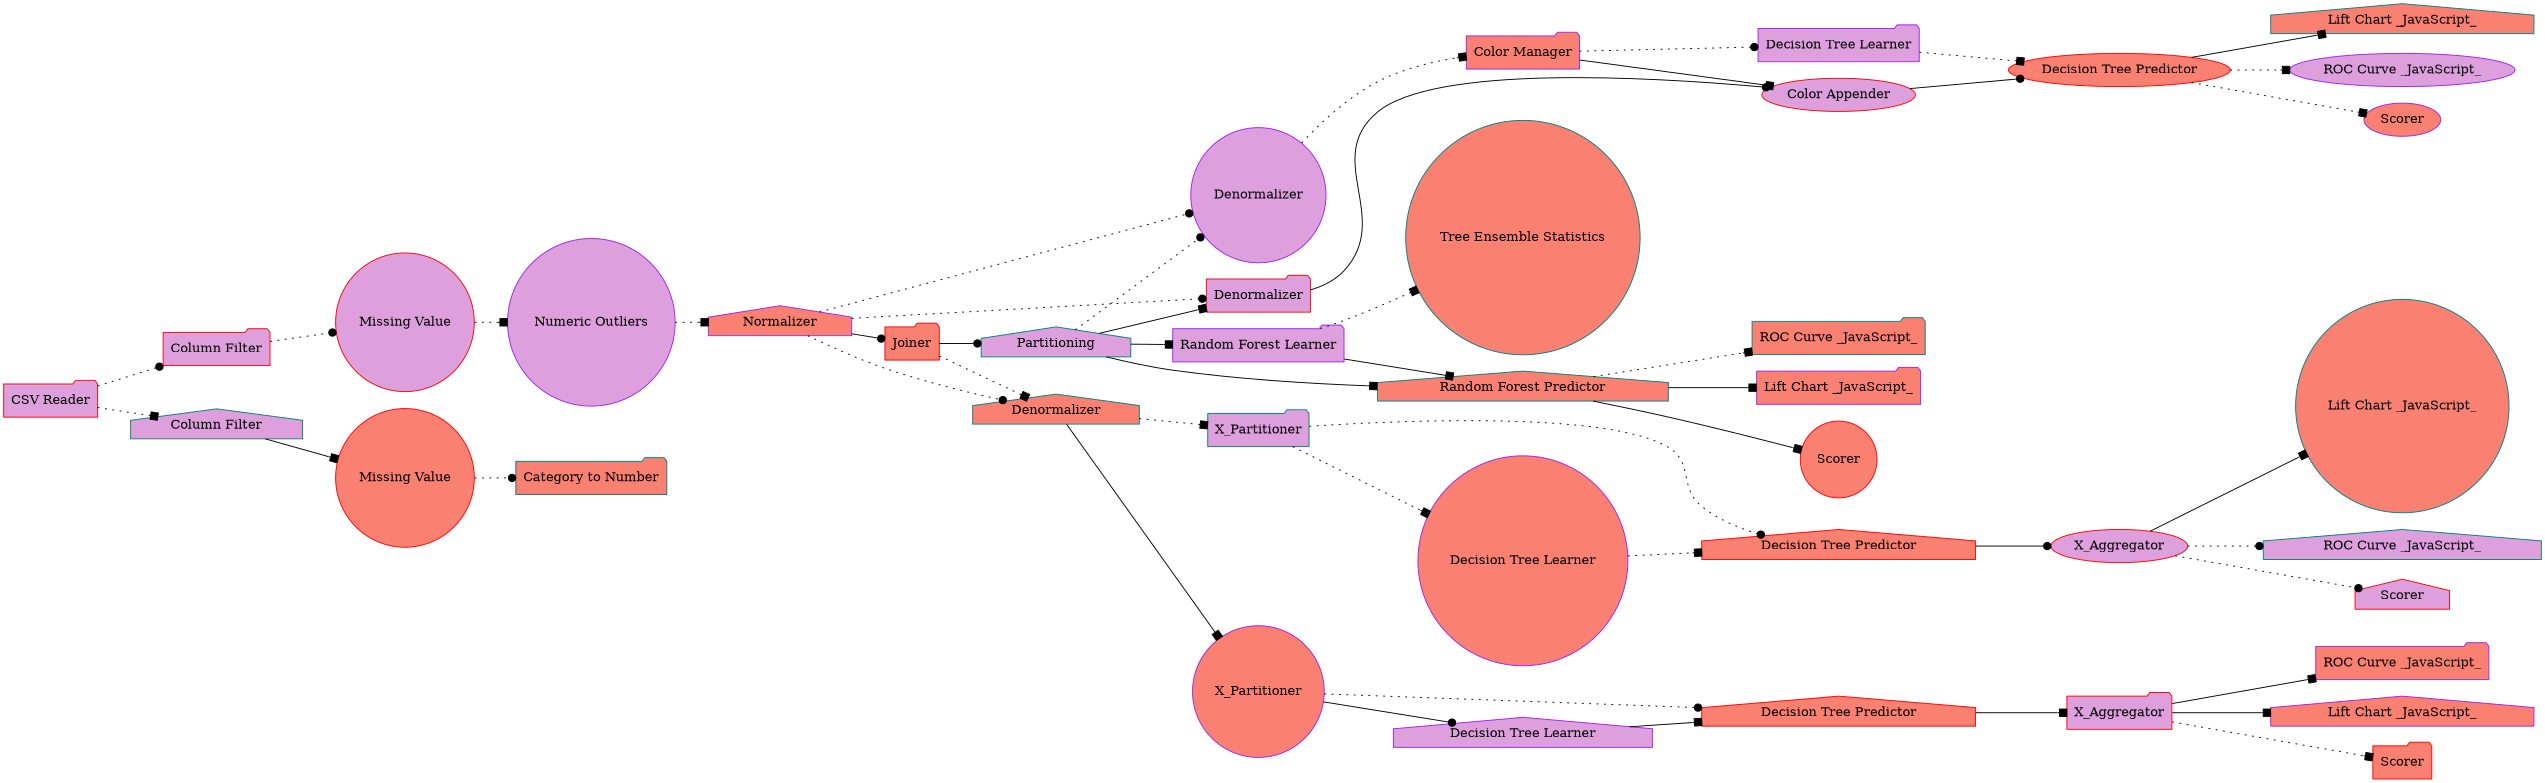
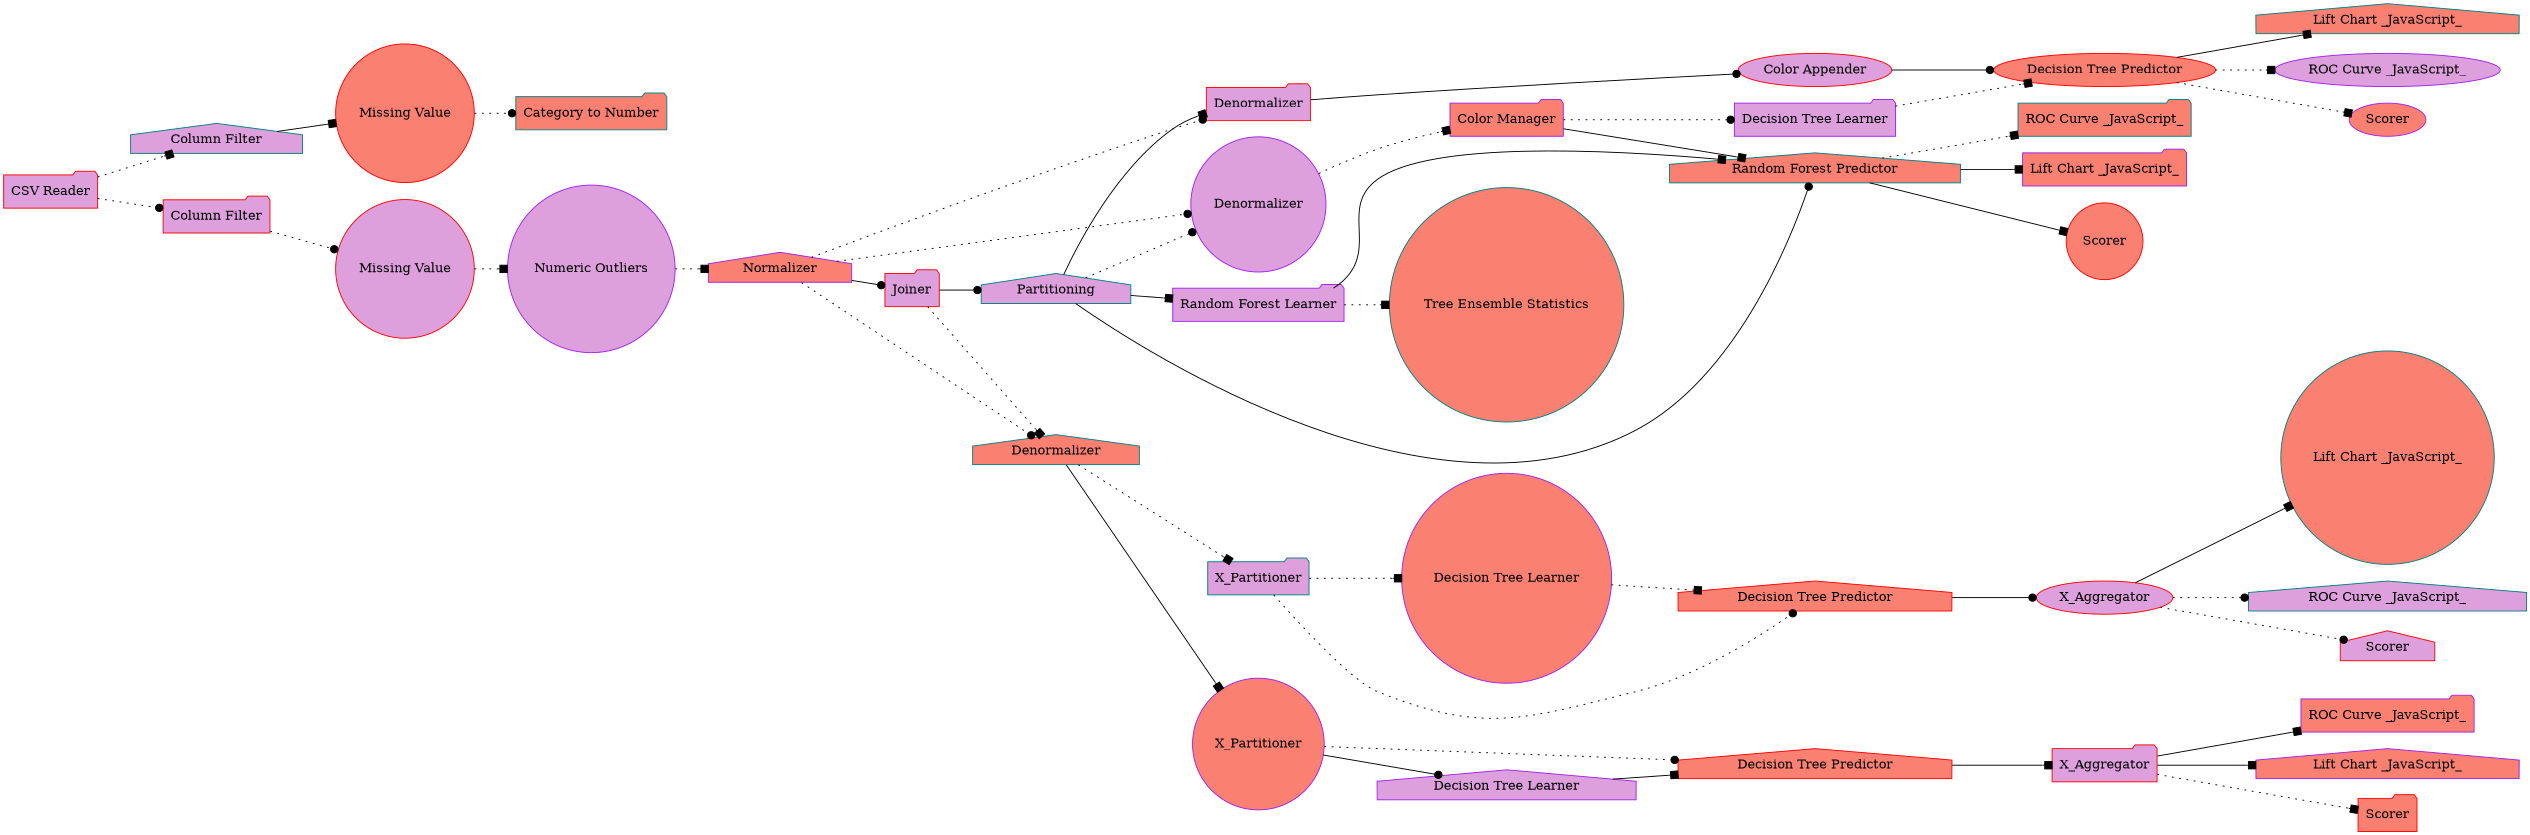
edge "Color Manager" -> "Color Appender": now "Color Manager" -> "Random Forest Predictor"
node "Joiner": fillcolor salmon -> plum
edge "Partitioning" -> "Random Forest Predictor": arrowhead box -> dot
